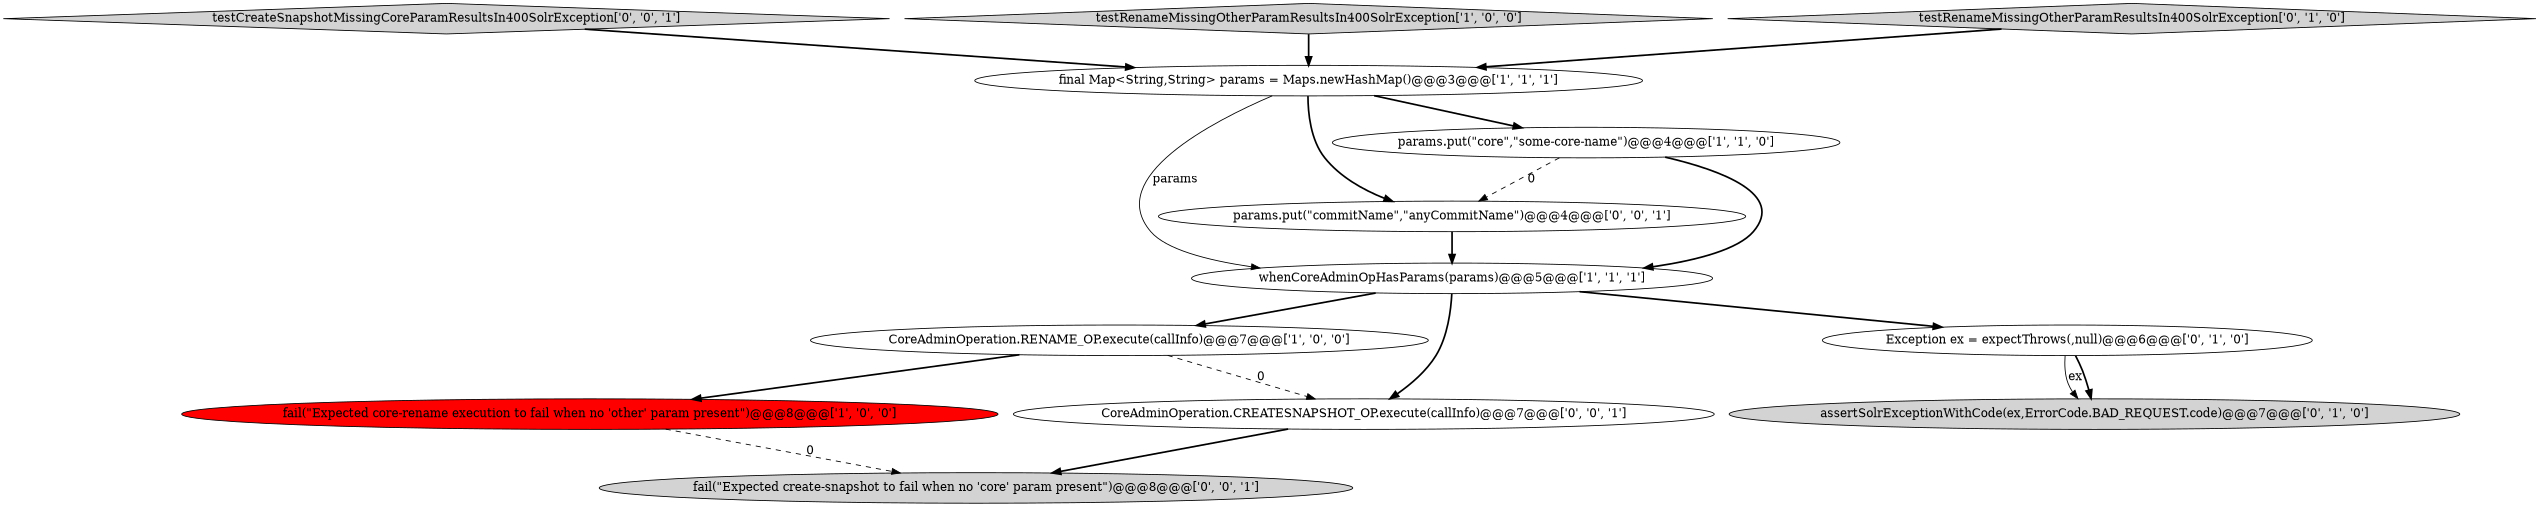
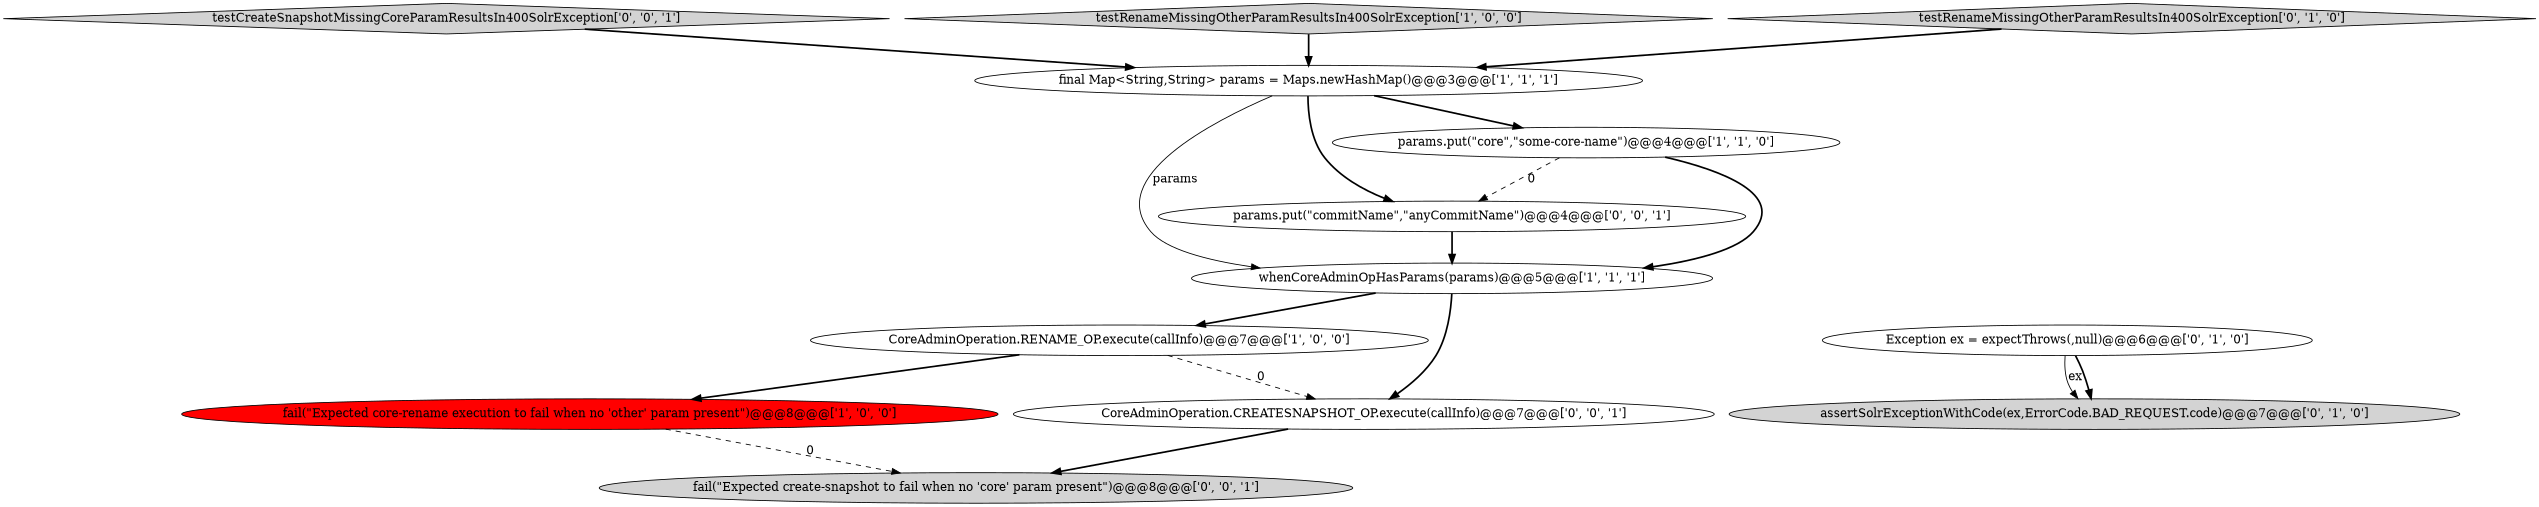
edge "whenCoreAdminOpHasParams(params)@@@5@@@['1', '1', '1']" -> "Exception ex = expectThrows(,null)@@@6@@@['0', '1', '0']": removed
